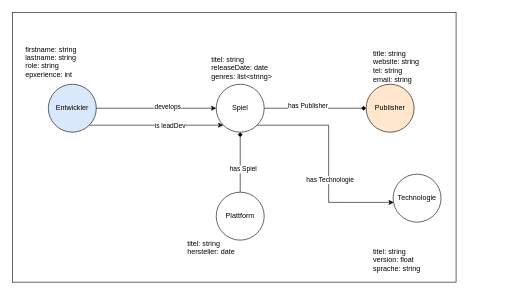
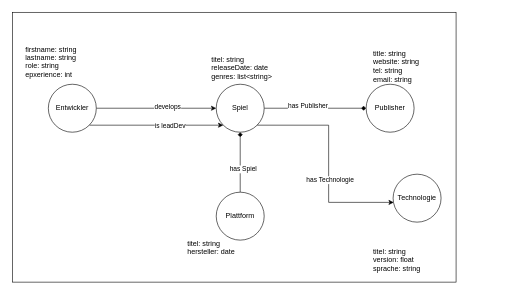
node "Entwickler": fillcolor #dae8fc -> #ffffff
node "Publisher": fillcolor #ffe6cc -> #ffffff
